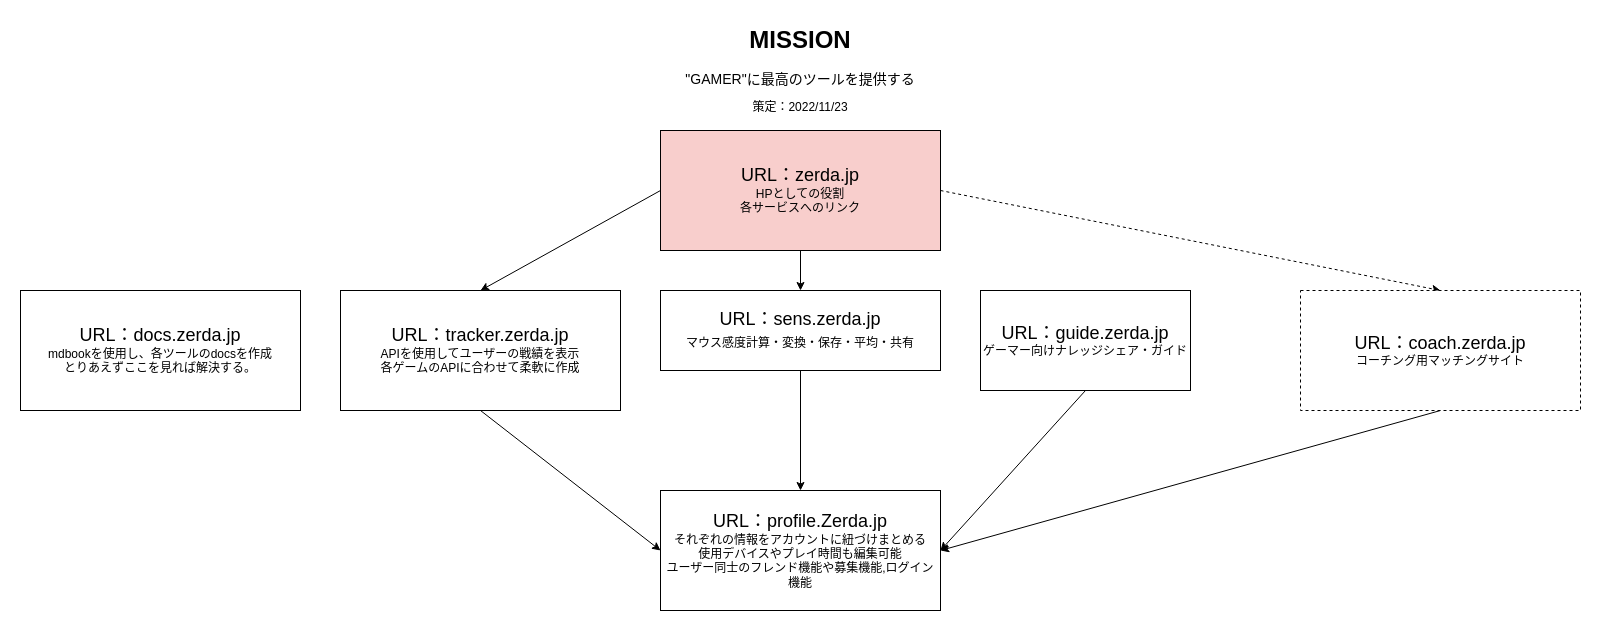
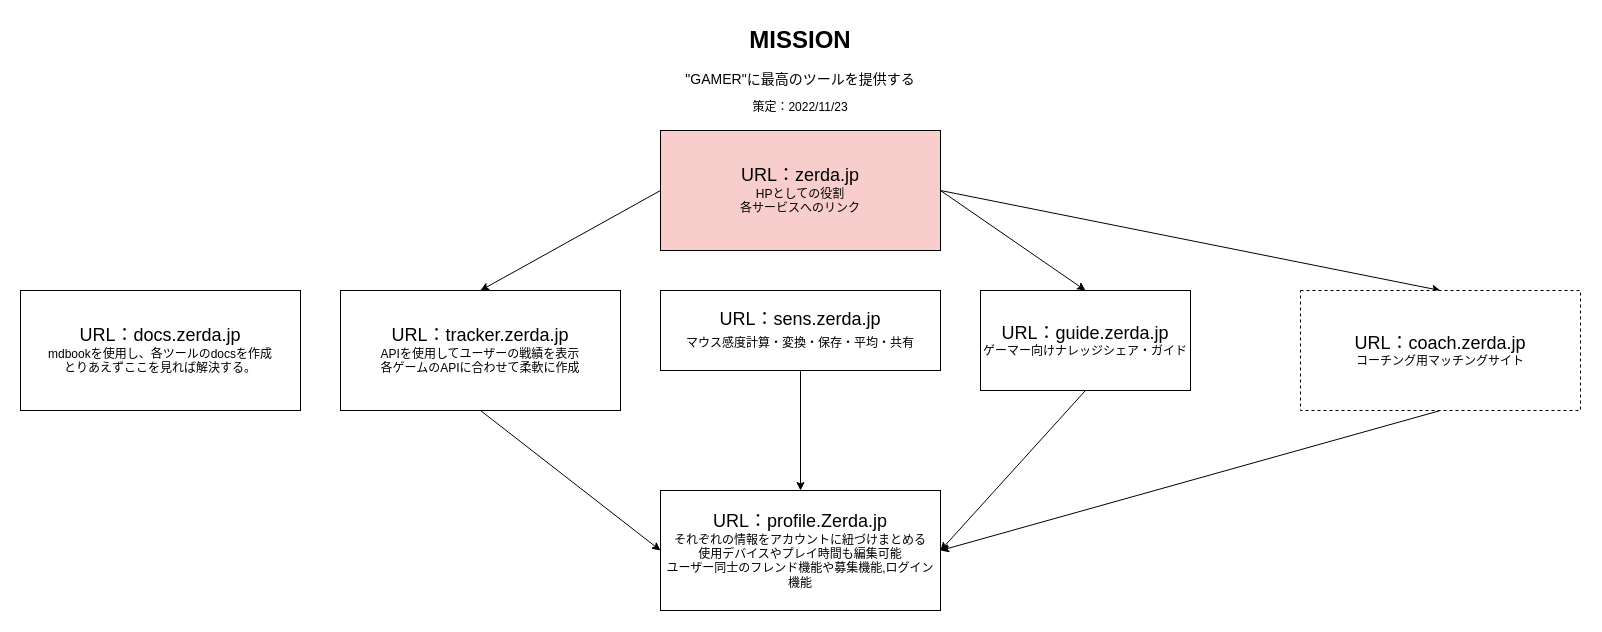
edge "URL：zerda.jp HPとしての役割 各サービスへのリンク" -> "URL：guide.zerda.jp ゲーマー向けナレッジシェア・ガイド": added
edge "URL：zerda.jp HPとしての役割 各サービスへのリンク" -> "URL：coach.zerda.jp コーチング用マッチングサイト": style dashed -> solid
edge "URL：zerda.jp HPとしての役割 各サービスへのリンク" -> "URL：sens.zerda.jp マウス感度計算・変換・保存・平均・共有": removed
